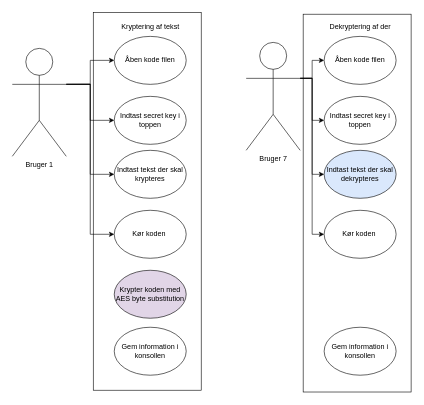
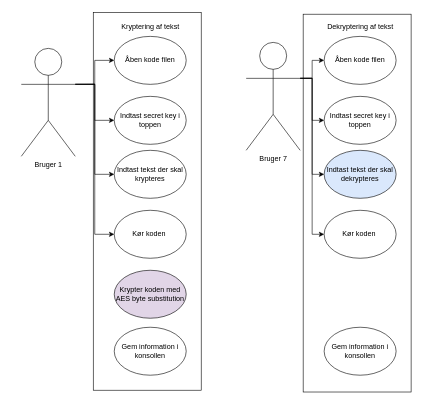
node "Dekryptering af der": label "Dekryptering af der" -> "Dekryptering af tekst"
node "Bruger 1": moved (39, 102) -> (48, 102)
